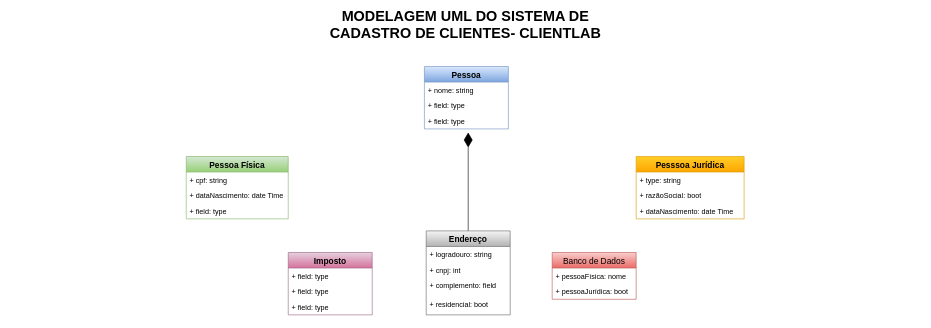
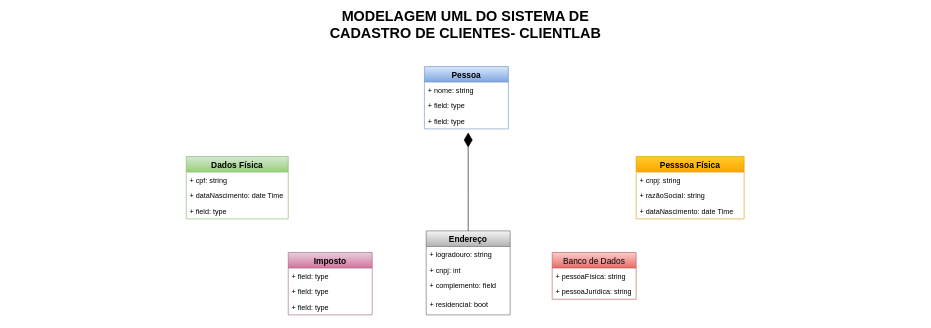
node "Pessoa Física": label "Pessoa Física" -> "Dados Física"
node "Pesssoa Jurídica": label "Pesssoa Jurídica" -> "Pesssoa Física"
node "+ type: string": label "+ type: string" -> "+ cnpj: string"
node "+ razãoSocial: boot": label "+ razãoSocial: boot" -> "+ razãoSocial: string"
node "+ pessoaFísica: nome": label "+ pessoaFísica: nome" -> "+ pessoaFísica: string"
node "+ pessoaJurídica: boot": label "+ pessoaJurídica: boot" -> "+ pessoaJurídica: string"
